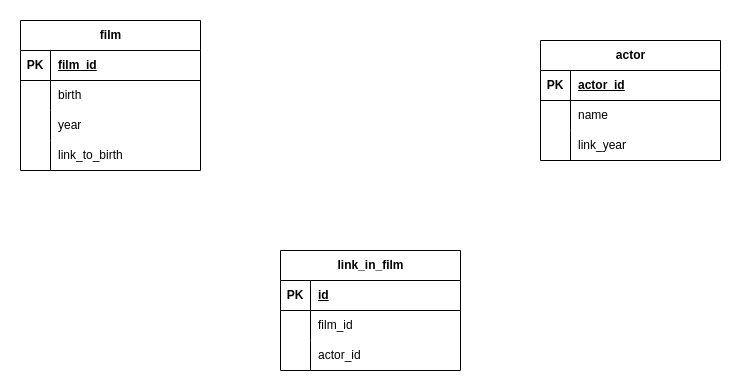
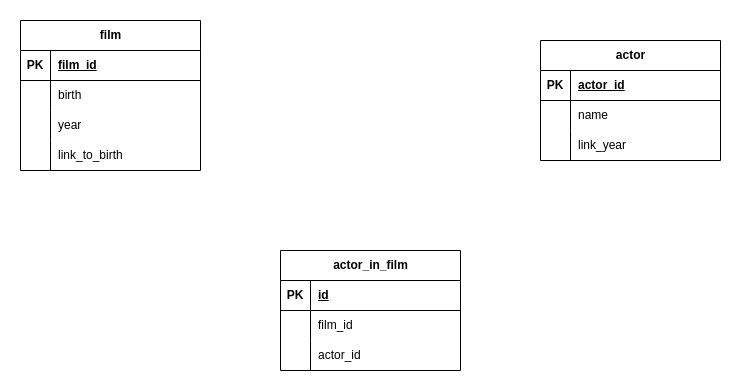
node "link_in_film": label "link_in_film" -> "actor_in_film"
